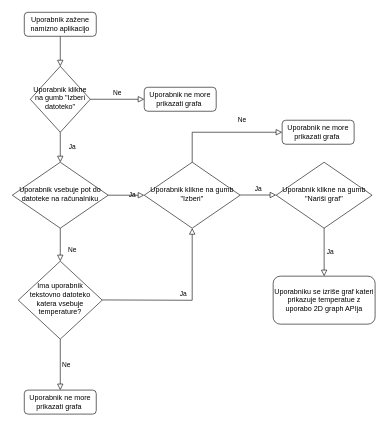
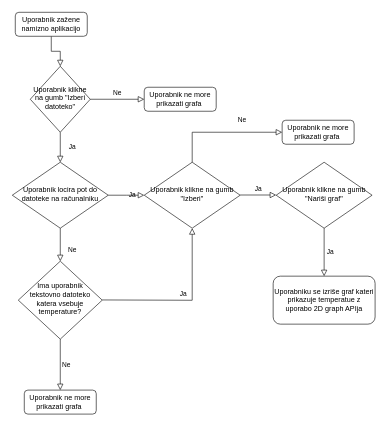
node "Uporabnik zažene namizno aplikacijo": moved (60, 24) -> (51, 24)
node "Uporabnik vsebuje pot do datoteke na računalniku": label "Uporabnik vsebuje pot do datoteke na računalniku" -> "Uporabnik locira pot do datoteke na računalniku"
